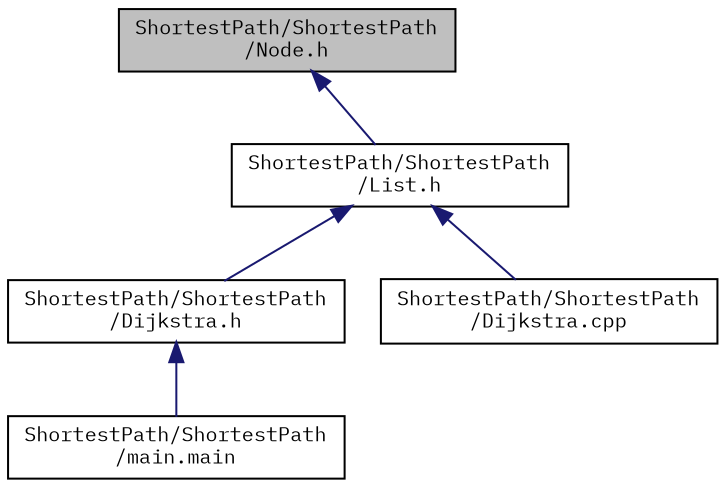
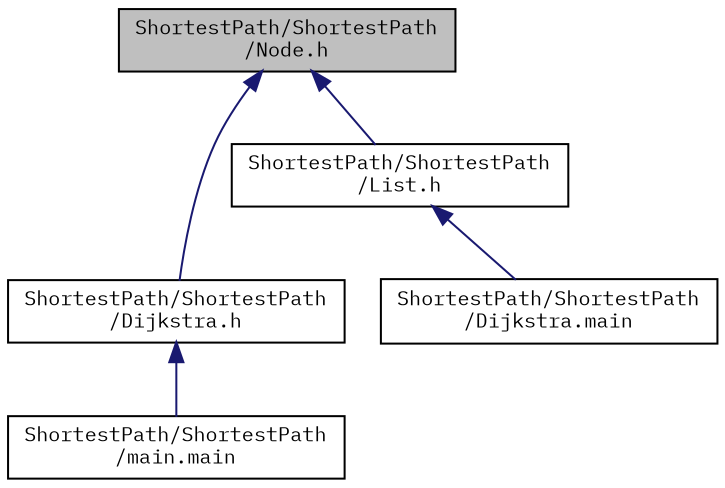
edge "ShortestPath/ShortestPath /Dijkstra.h" -> "ShortestPath/ShortestPath /List.h": now "ShortestPath/ShortestPath /Dijkstra.h" -> "ShortestPath/ShortestPath /Node.h"
node "ShortestPath/ShortestPath /Dijkstra.cpp": label "ShortestPath/ShortestPath /Dijkstra.cpp" -> "ShortestPath/ShortestPath /Dijkstra.main"
